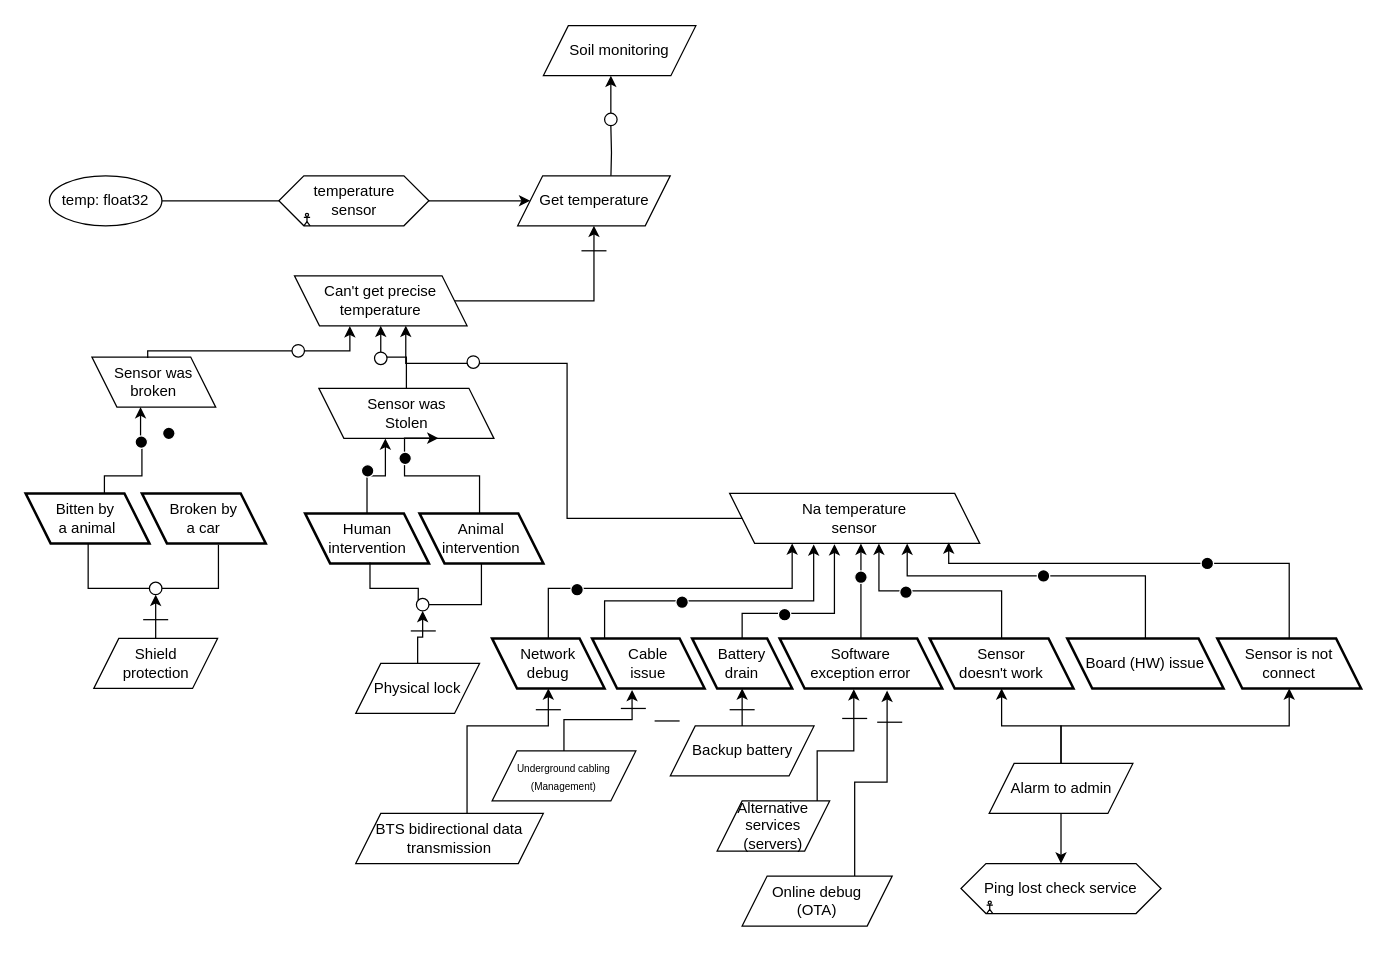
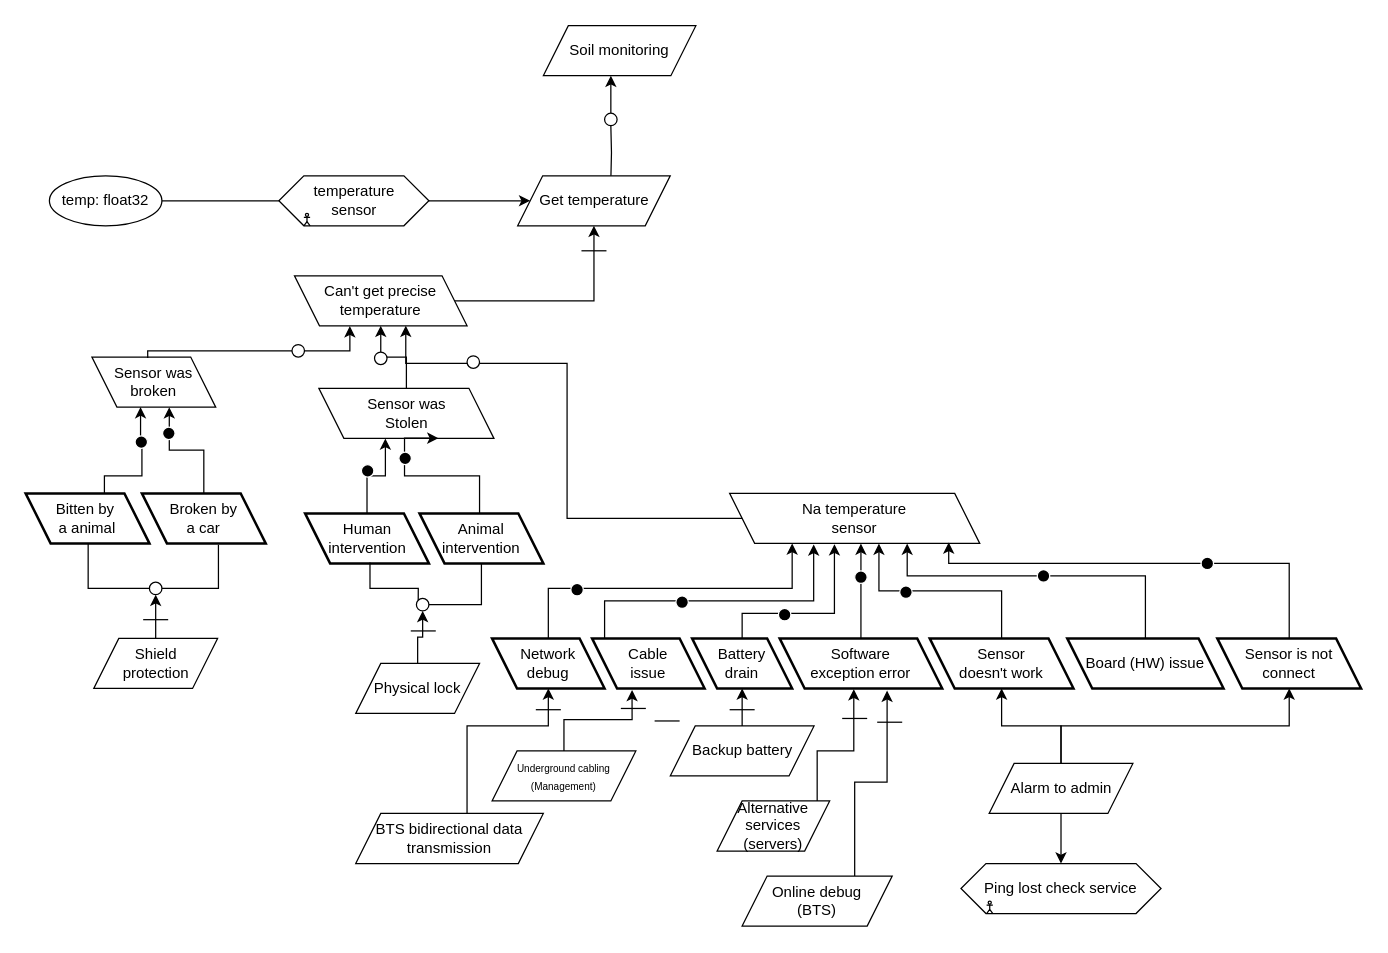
edge "Broken by a car" -> "Sensor was broken": added
node "Online debug (OTA)": label "Online debug (OTA)" -> "Online debug (BTS)"
